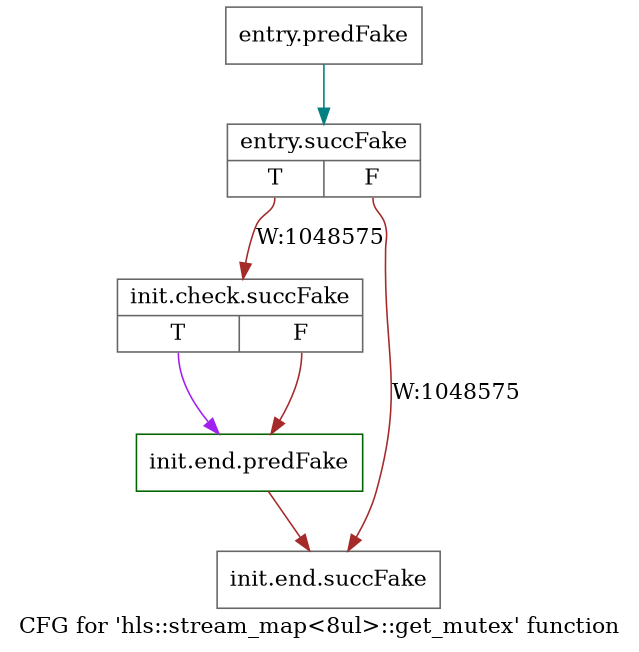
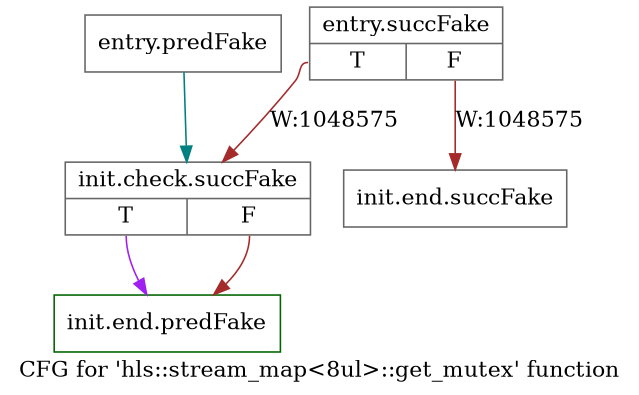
edge "entry.predFake" -> "entry.succFake": now "entry.predFake" -> "init.check.succFake"
edge "init.end.predFake" -> "init.end.succFake": removed
